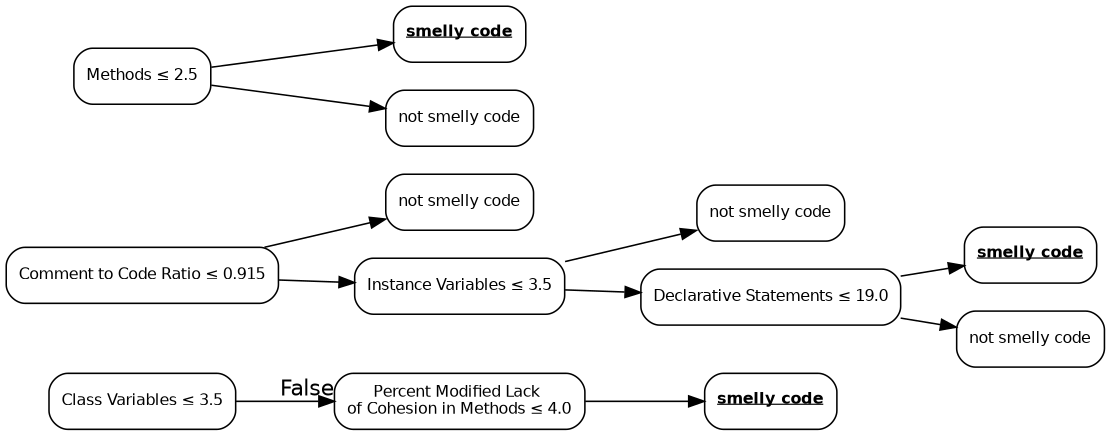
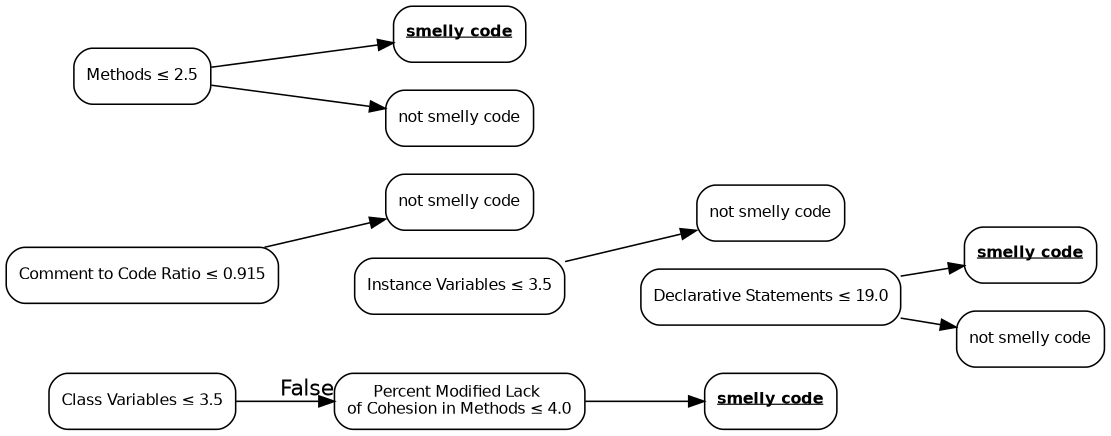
edge "Comment to Code Ratio ≤ 0.915" -> "Instance Variables ≤ 3.5": removed
edge "Instance Variables ≤ 3.5" -> "Declarative Statements ≤ 19.0": removed
